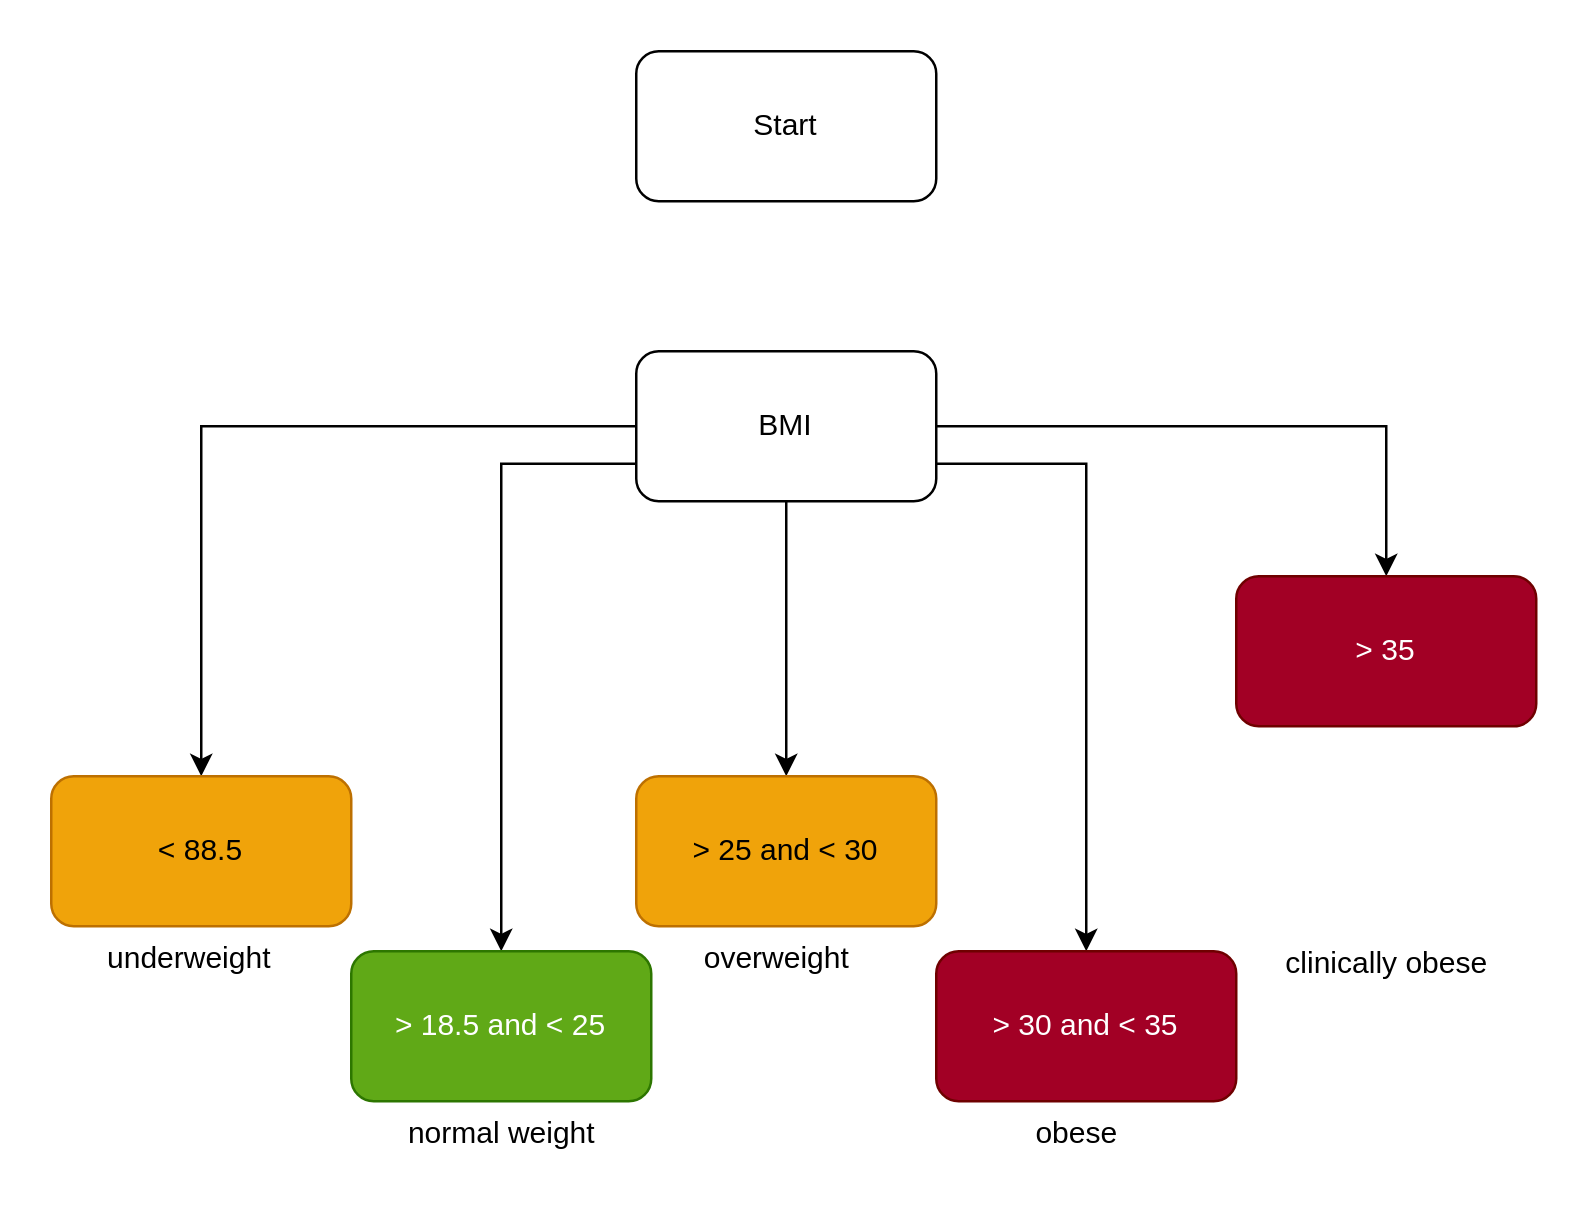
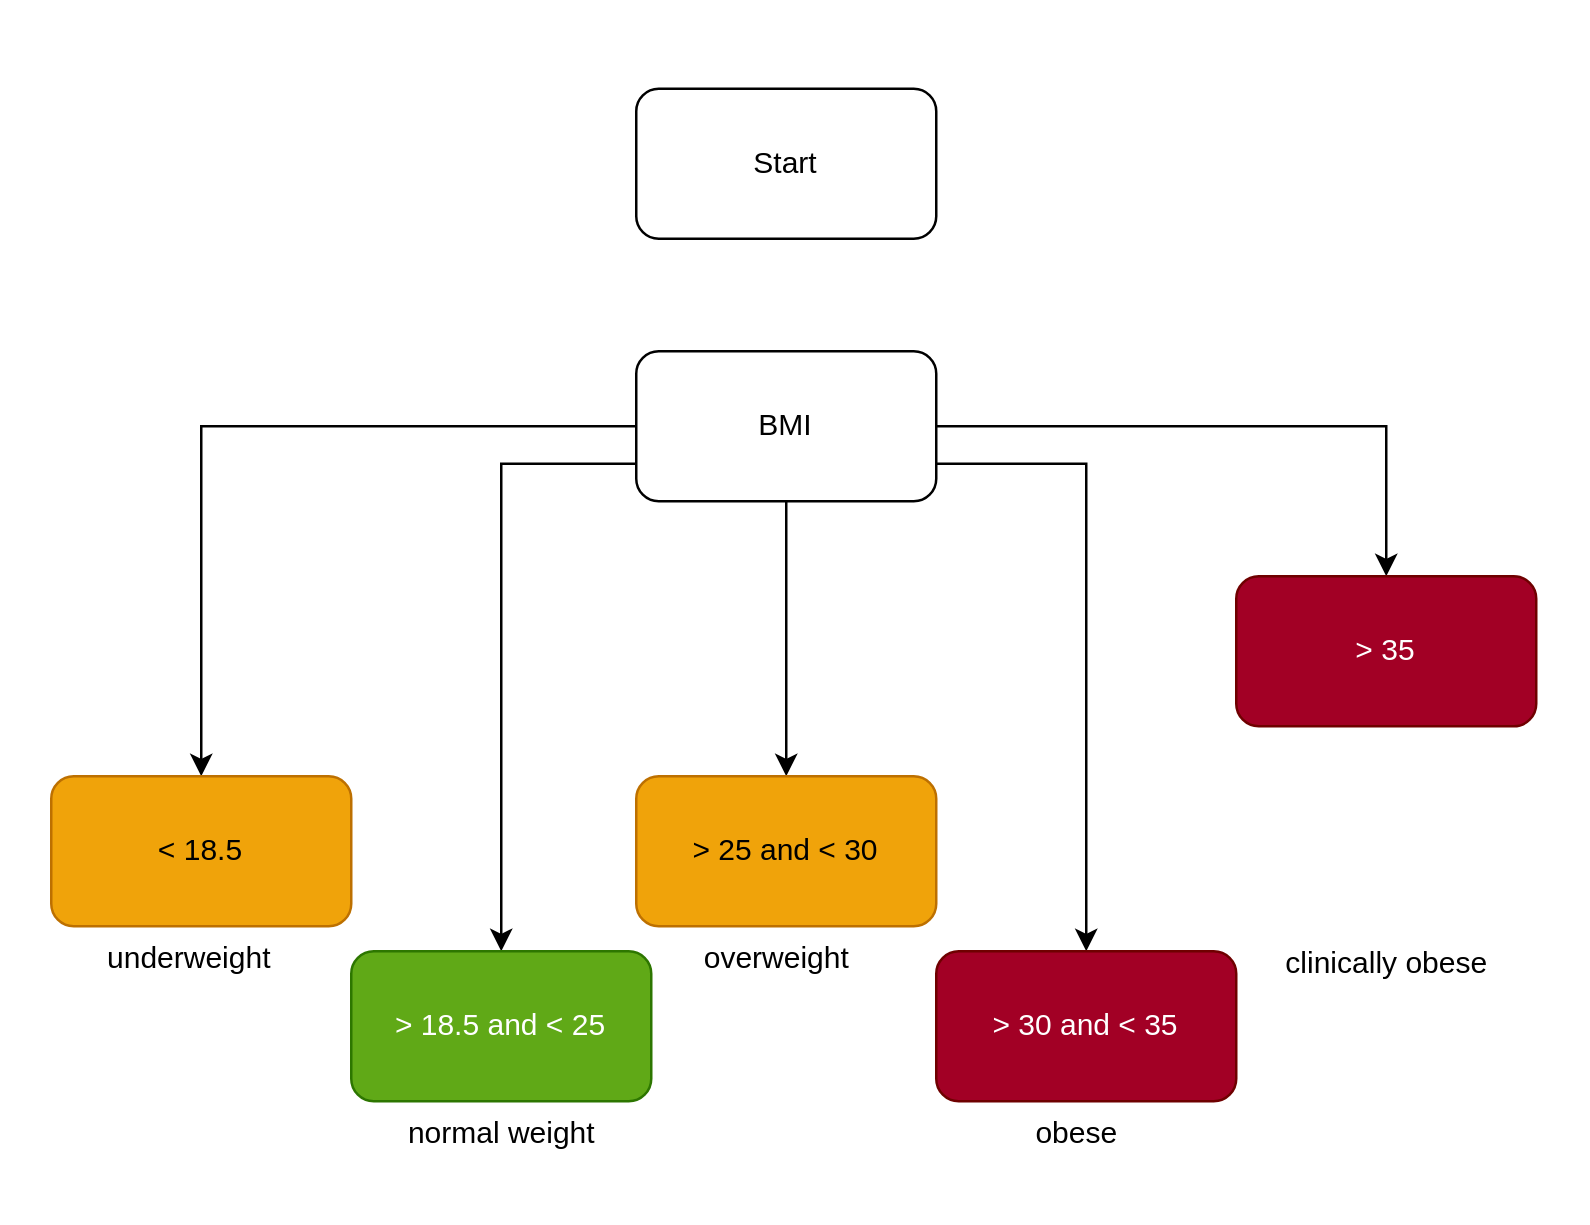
node "Start": moved (786, 126) -> (786, 164)
node "< 88.5": label "< 88.5" -> "< 18.5"
